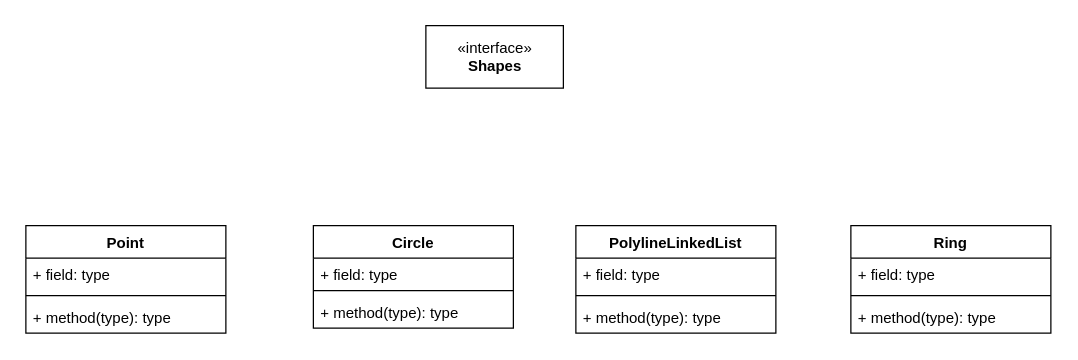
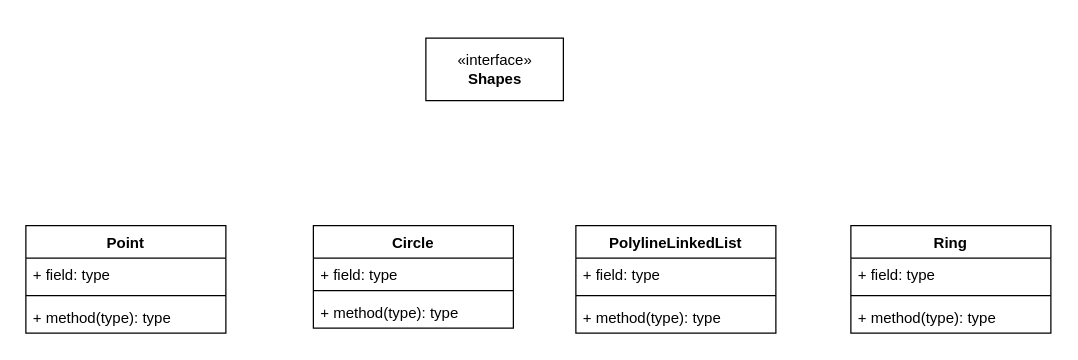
node "«interface» Shapes": moved (494, 57) -> (494, 69)
